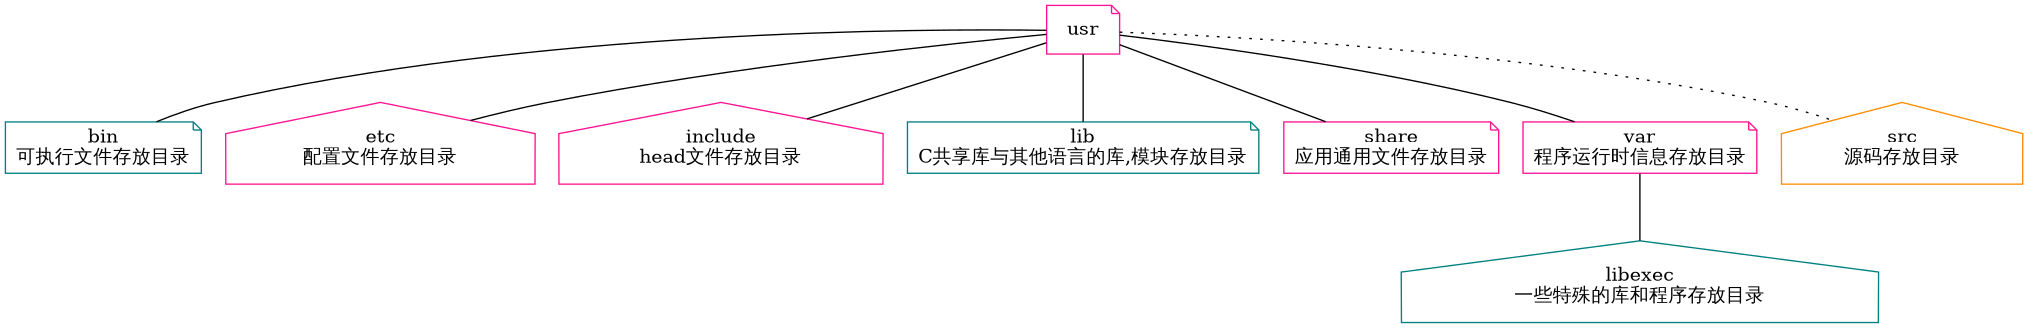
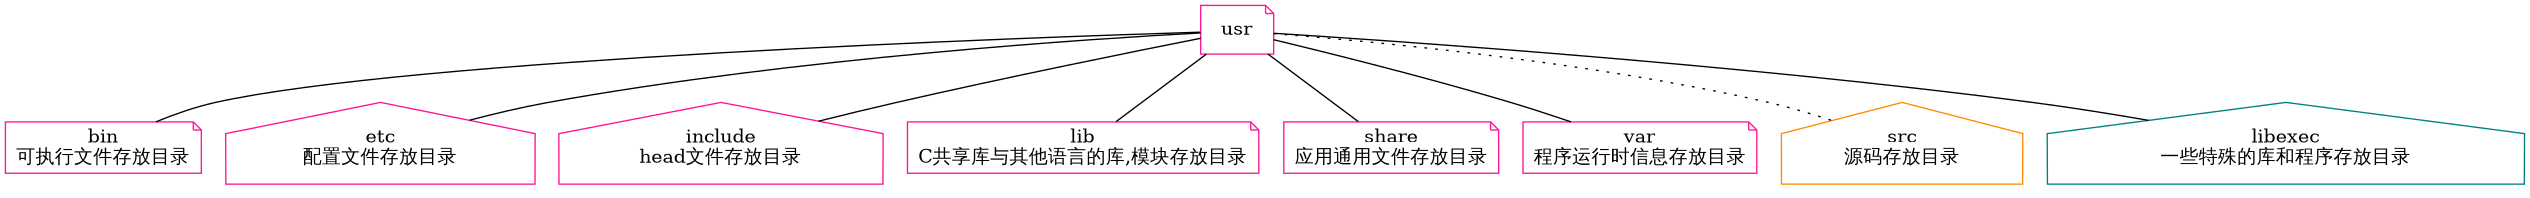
node "bin 可执行文件存放目录": color teal -> deeppink
node "lib C共享库与其他语言的库,模块存放目录": color teal -> deeppink
edge "var 程序运行时信息存放目录" -- "libexec 一些特殊的库和程序存放目录": now "usr" -- "libexec 一些特殊的库和程序存放目录"
